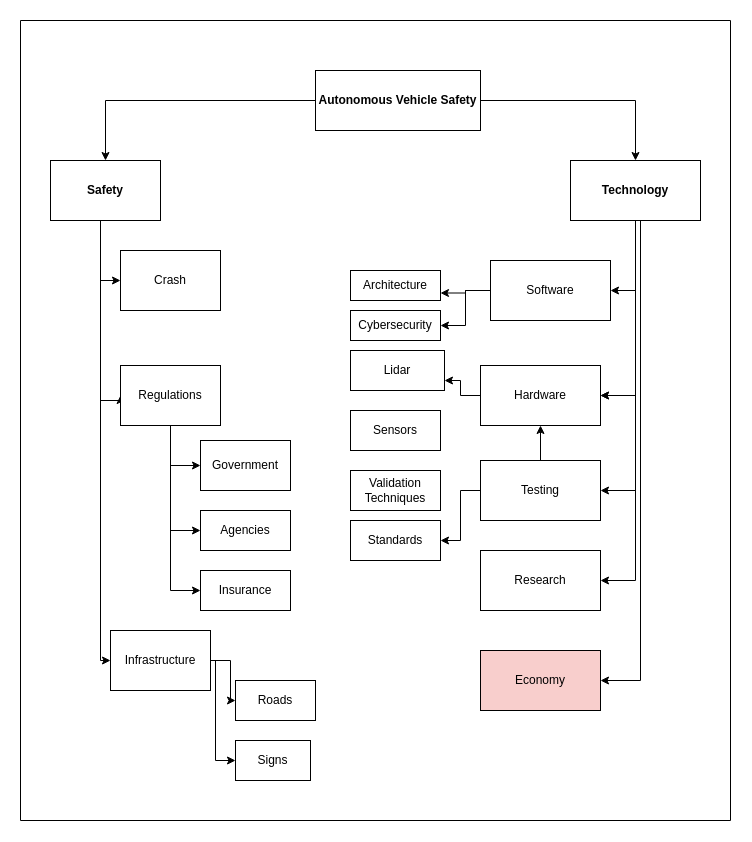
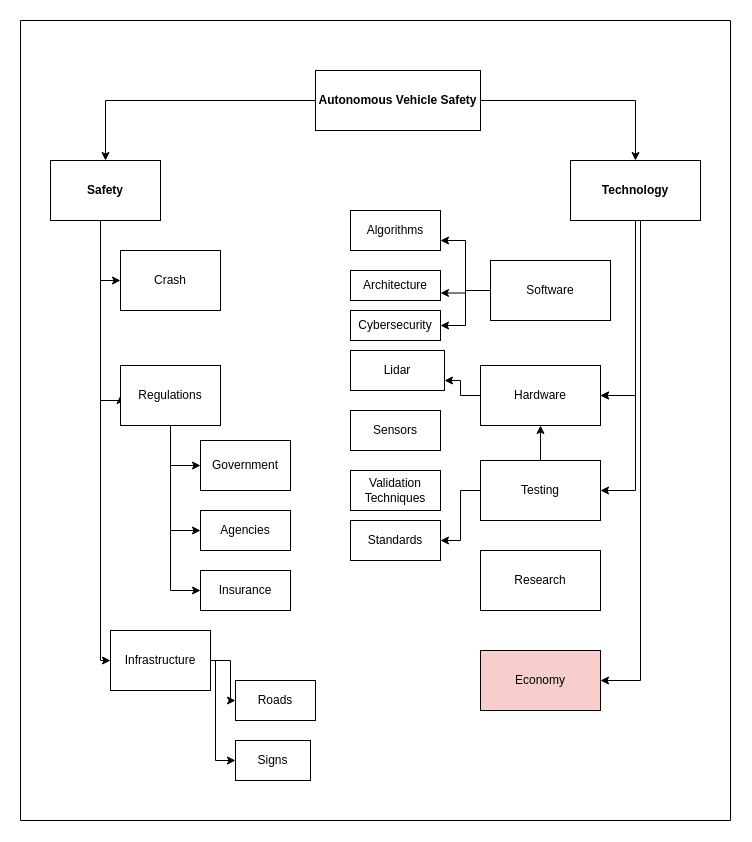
node "Algorithms": added
edge "Software" -> "Algorithms": added
edge "Technology" -> "Software": removed
edge "Technology" -> "Research": removed
